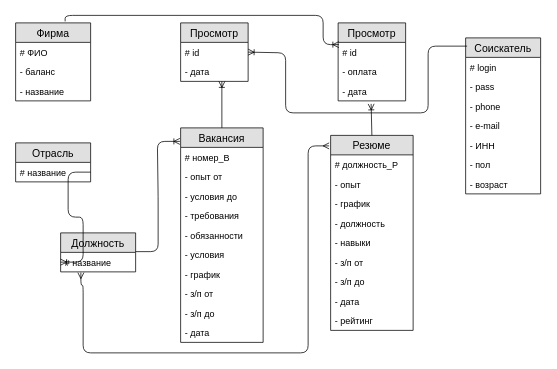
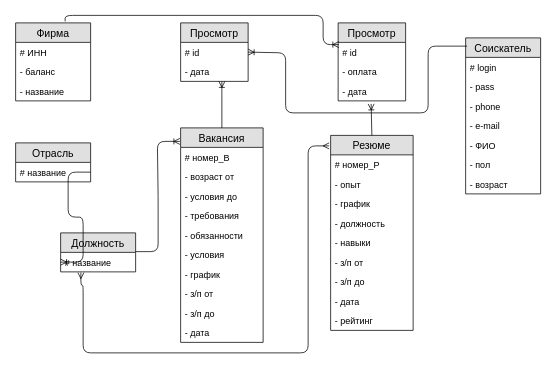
node "# ФИО": label "# ФИО" -> "# ИНН"
node "- ИНН": label "- ИНН" -> "- ФИО"
node "# должность_Р": label "# должность_Р" -> "# номер_Р"
node "- опыт от": label "- опыт от" -> "- возраст от"
